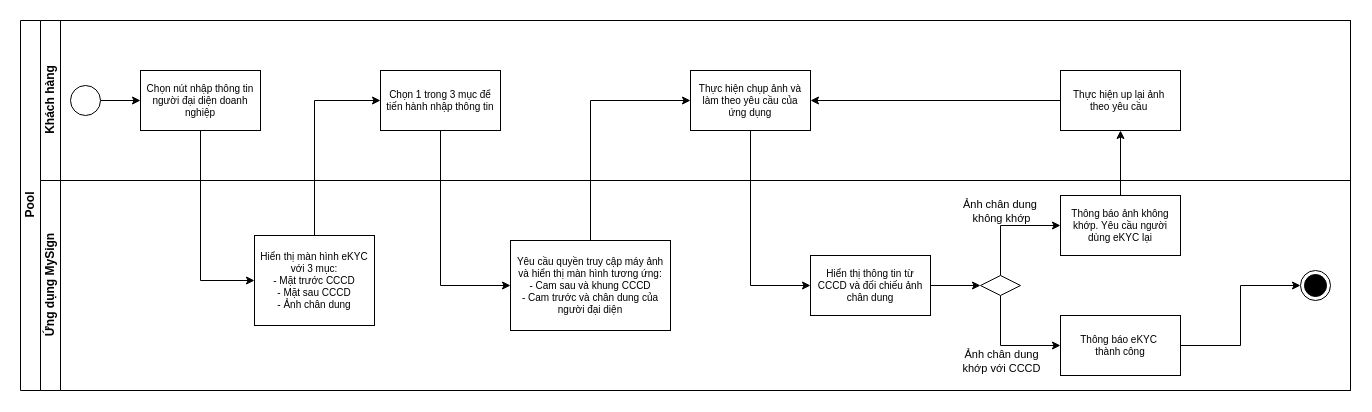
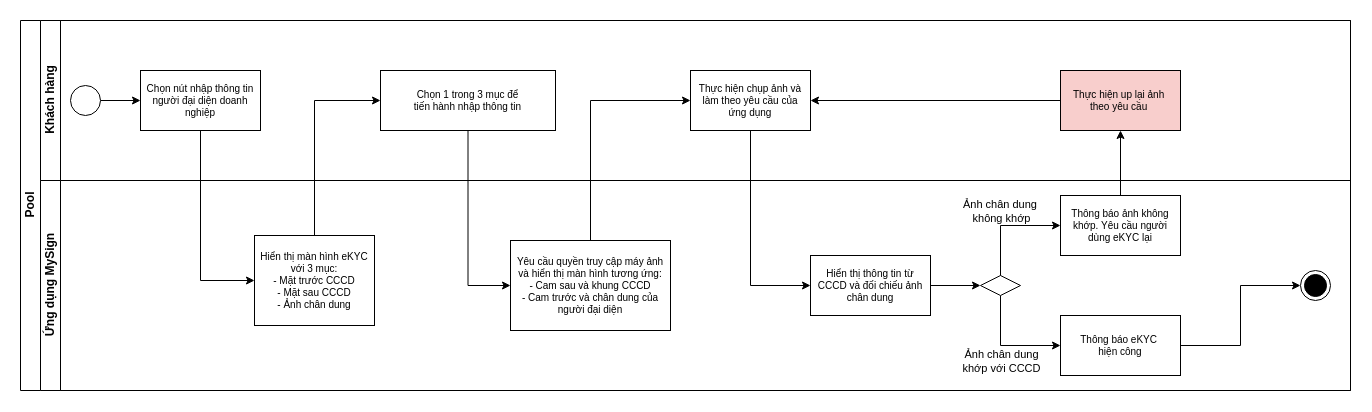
node "Chọn 1 trong 3 mục để tiến hành nhập thông tin": size 120x60 -> 175x60
node "Thực hiện up lại ảnh theo yêu cầu": fillcolor #ffffff -> #f8cecc
node "Thông báo eKYC thành công": label "Thông báo eKYC thành công" -> "Thông báo eKYC hiện công"
